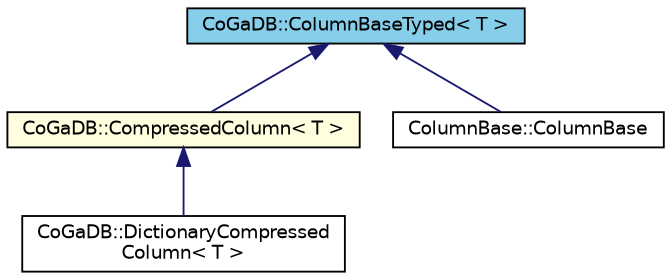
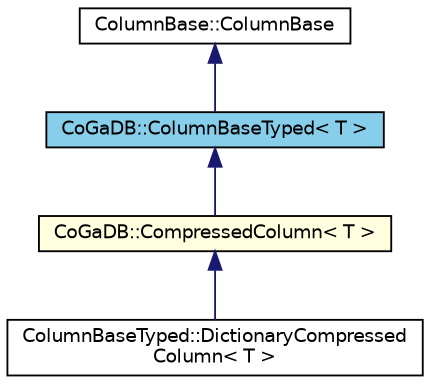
edge "ColumnBase::ColumnBase" -> "CoGaDB::ColumnBaseTyped< T >": reversed
node "CoGaDB::DictionaryCompressed Column< T >": label "CoGaDB::DictionaryCompressed Column< T >" -> "ColumnBaseTyped::DictionaryCompressed Column< T >"
